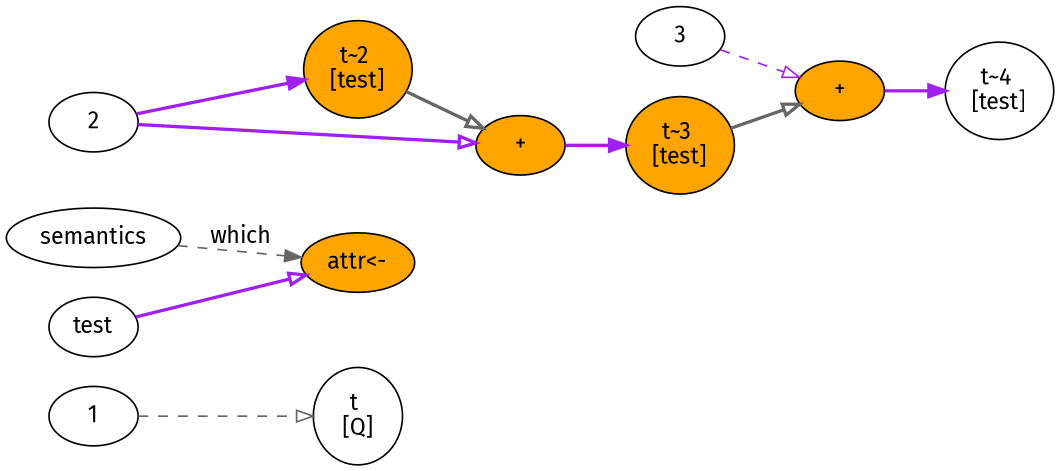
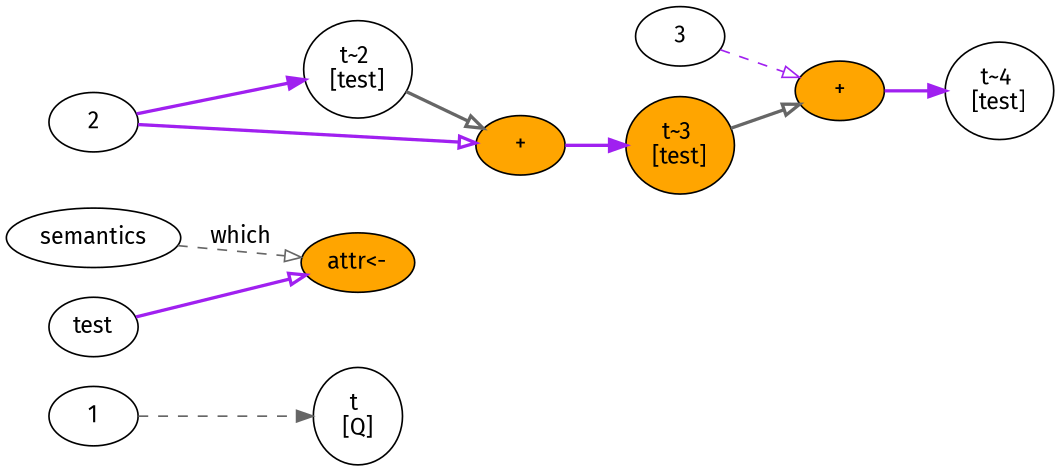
node "t~2 [test]": fillcolor orange -> white
edge "semantics" -> "attr<-": arrowhead normal -> onormal
edge "1" -> "t [Q]": arrowhead onormal -> normal
